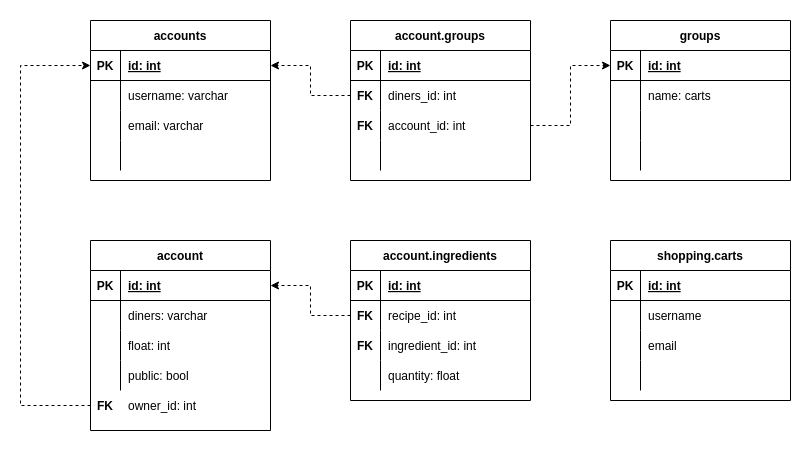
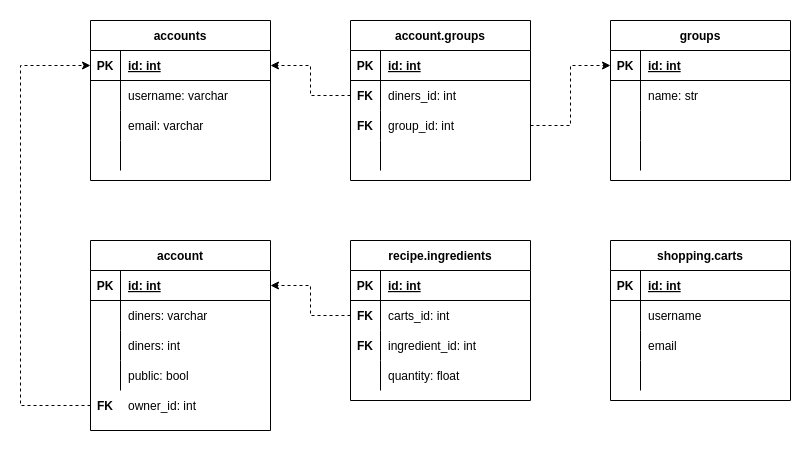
node "name: carts": label "name: carts" -> "name: str"
node "account_id: int": label "account_id: int" -> "group_id: int"
node "account.ingredients": label "account.ingredients" -> "recipe.ingredients"
node "recipe_id: int": label "recipe_id: int" -> "carts_id: int"
node "float: int": label "float: int" -> "diners: int"
